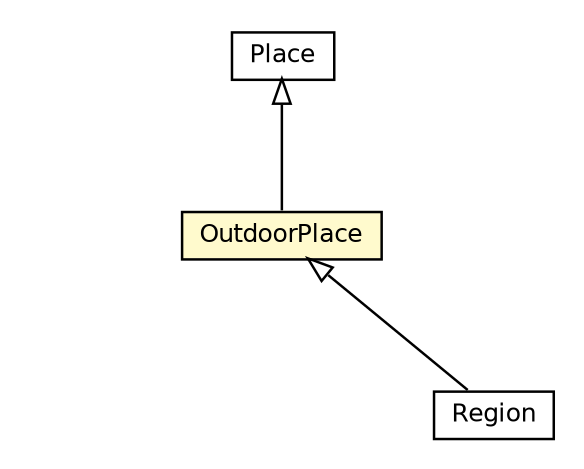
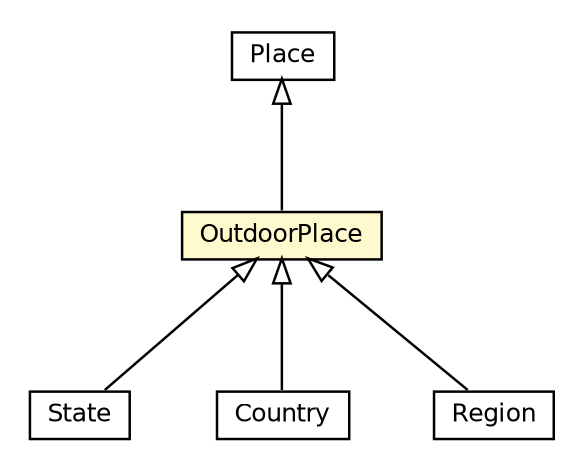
node "State": added
node "Country": added
